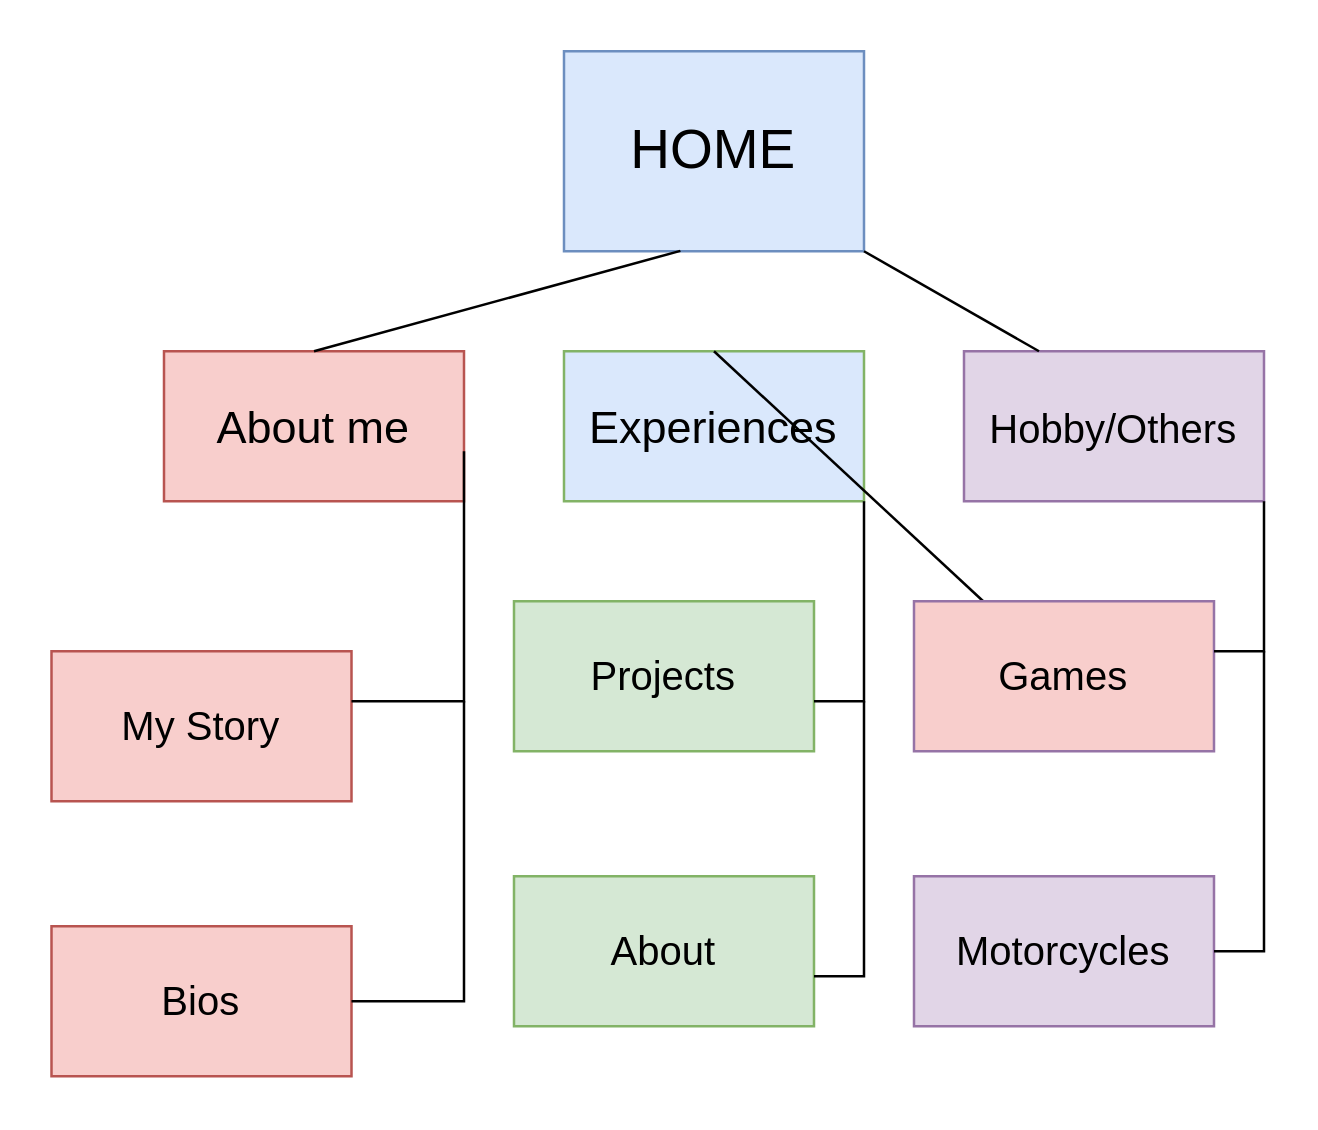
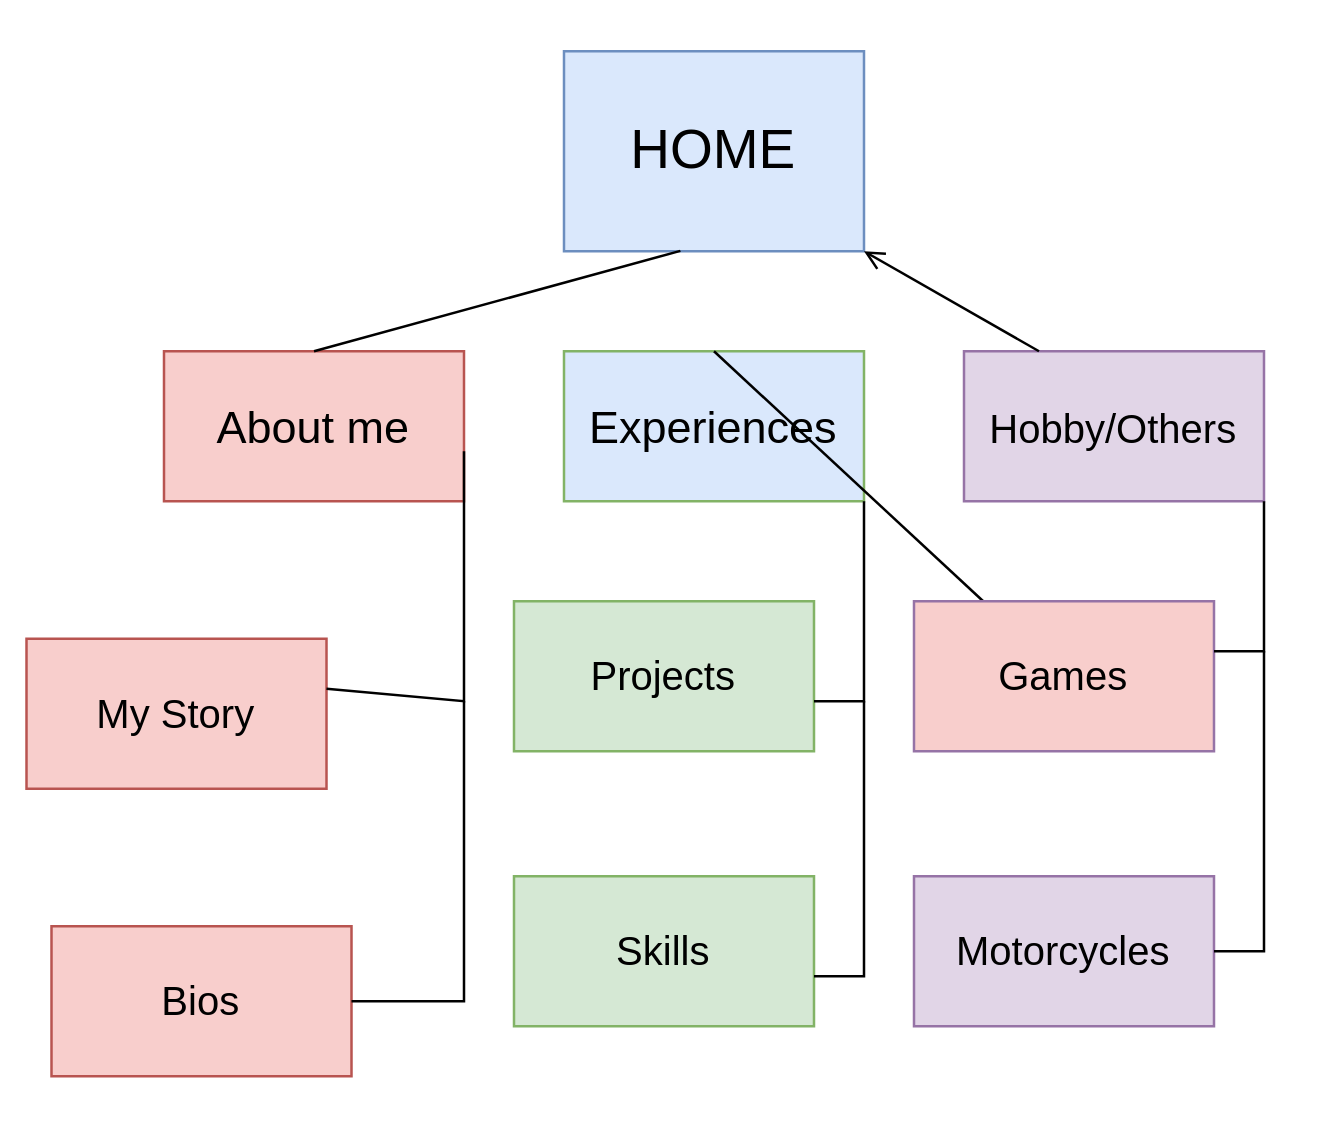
edge "HOME" -- "Hobby/Others": arrowhead none -> open
node "My Story": moved (201, 726) -> (176, 714)
node "About": label "About" -> "Skills"
